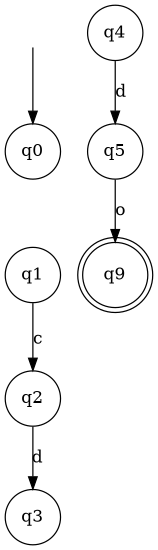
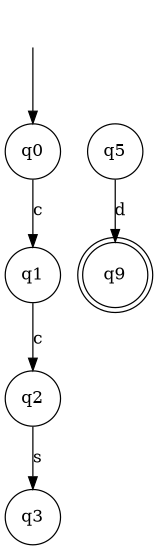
node "q4": removed
edge "q0" -> "q1": added, label "c"
edge "q5" -> "q9": label "o" -> "d"
edge "q2" -> "q3": label "d" -> "s"
